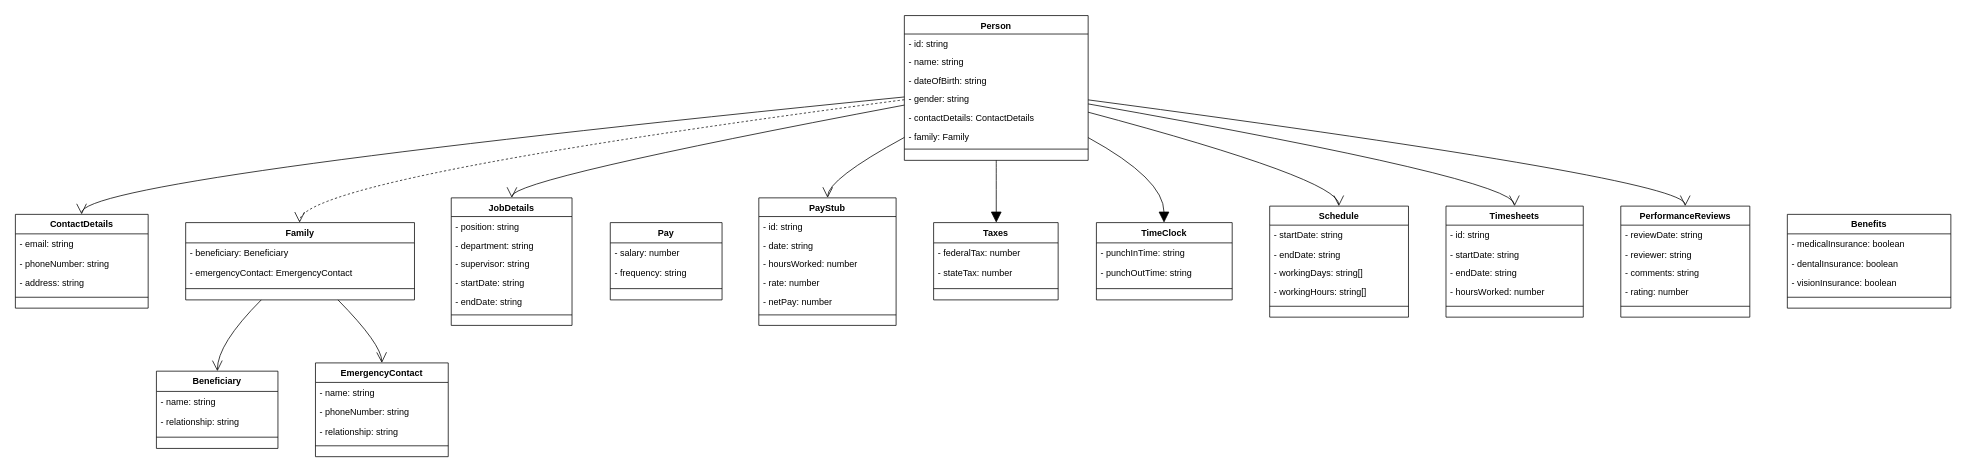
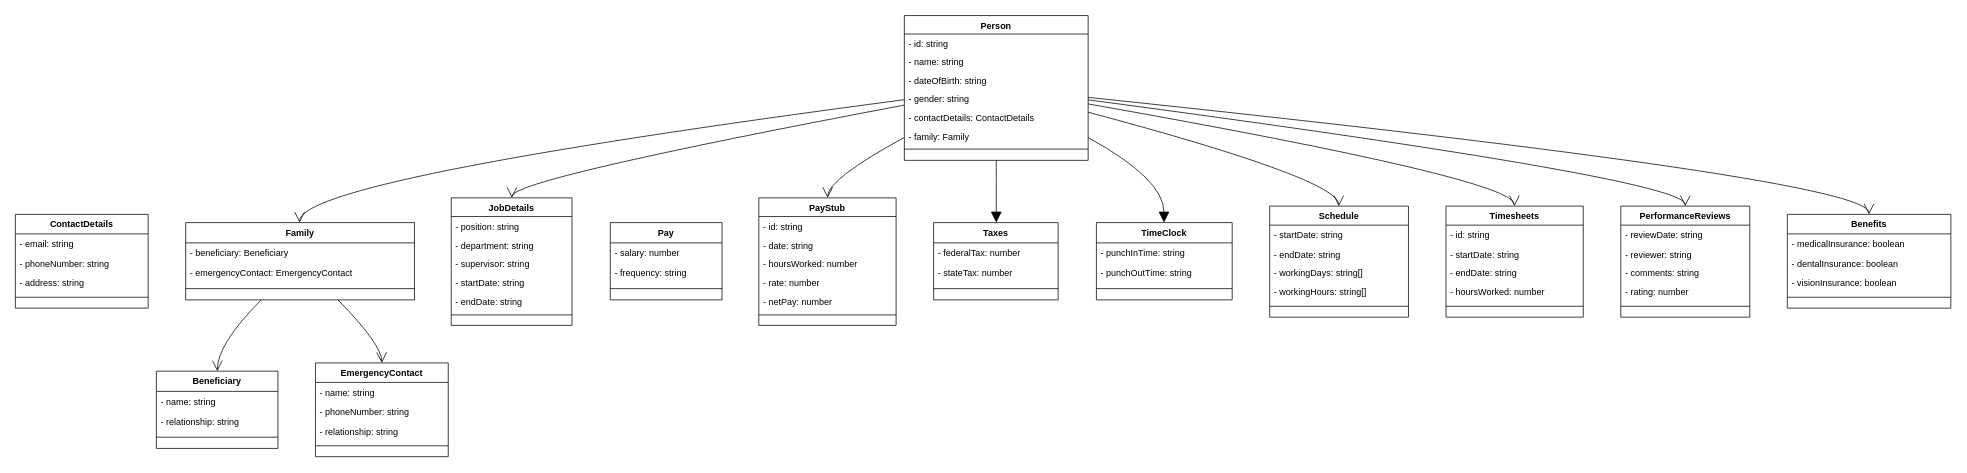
edge "Person" -> "ContactDetails": removed
edge "Person" -> "Benefits": added
edge "Person" -> "Family": style dashed -> solid
